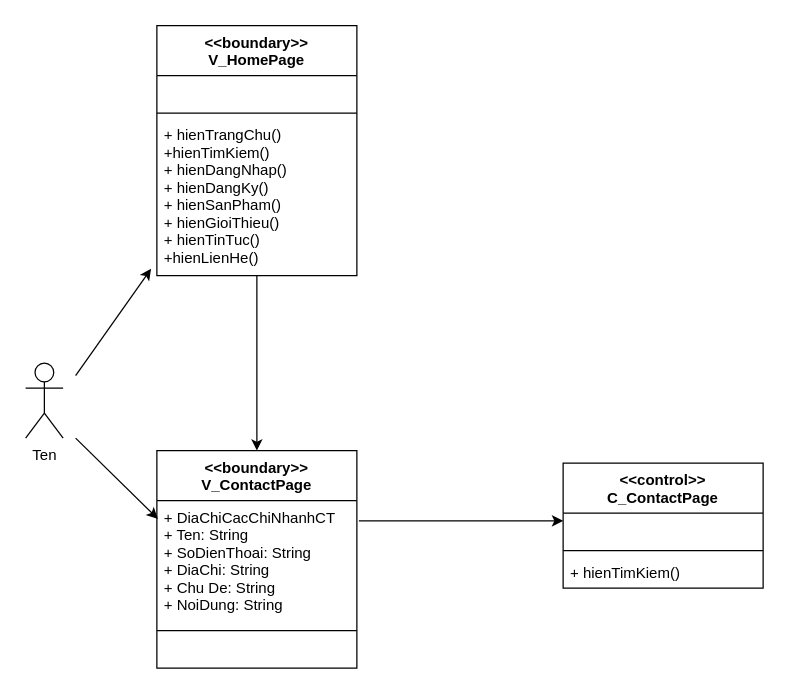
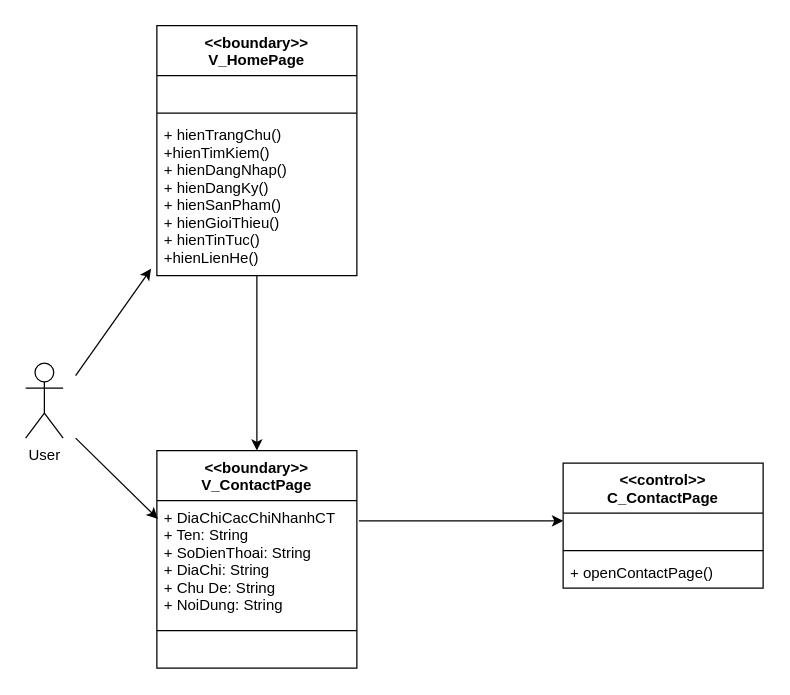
node "Ten": label "Ten" -> "User"
node "+ hienTimKiem()": label "+ hienTimKiem()" -> "+ openContactPage()"
